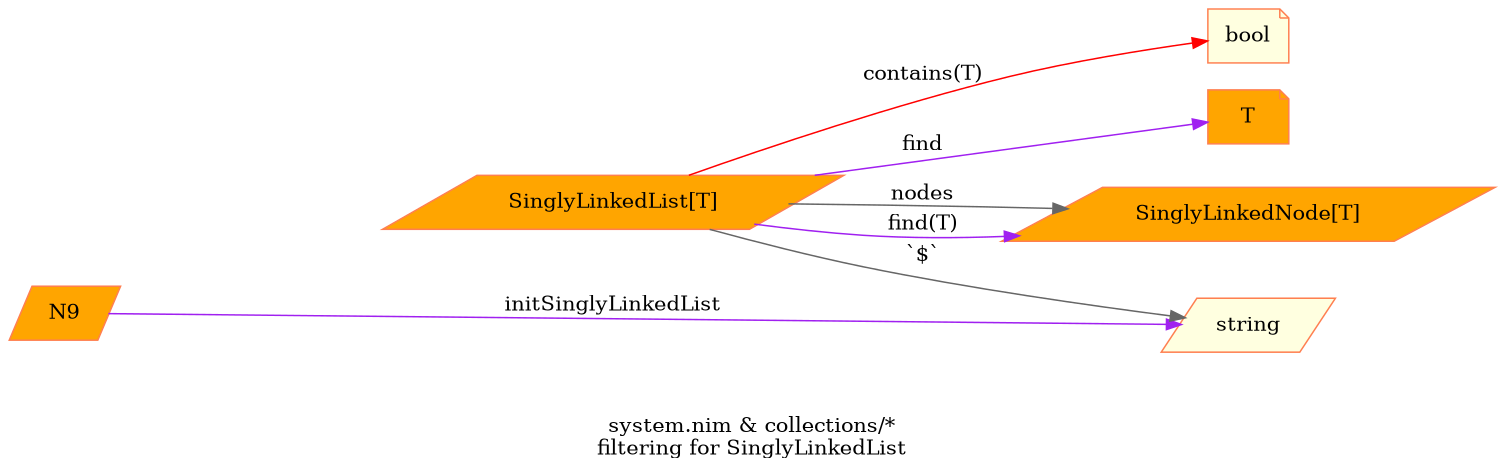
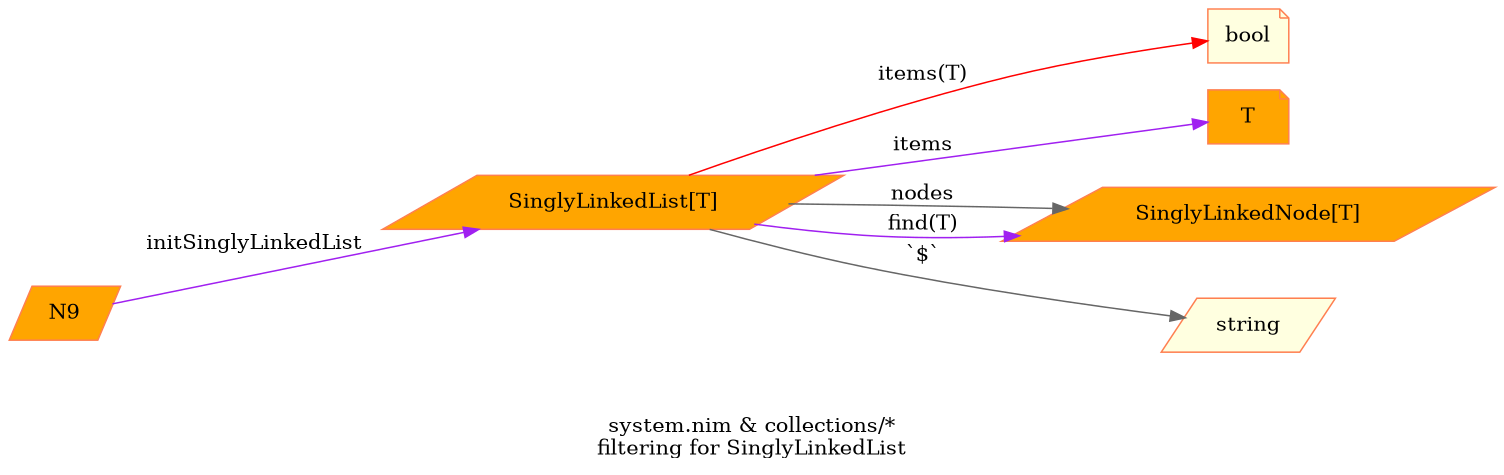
edge "SinglyLinkedList[T]" -> "bool": label "contains(T)" -> "items(T)"
edge "SinglyLinkedList[T]" -> "T": label "find" -> "items"
edge "N9" -> "string": now "N9" -> "SinglyLinkedList[T]"
